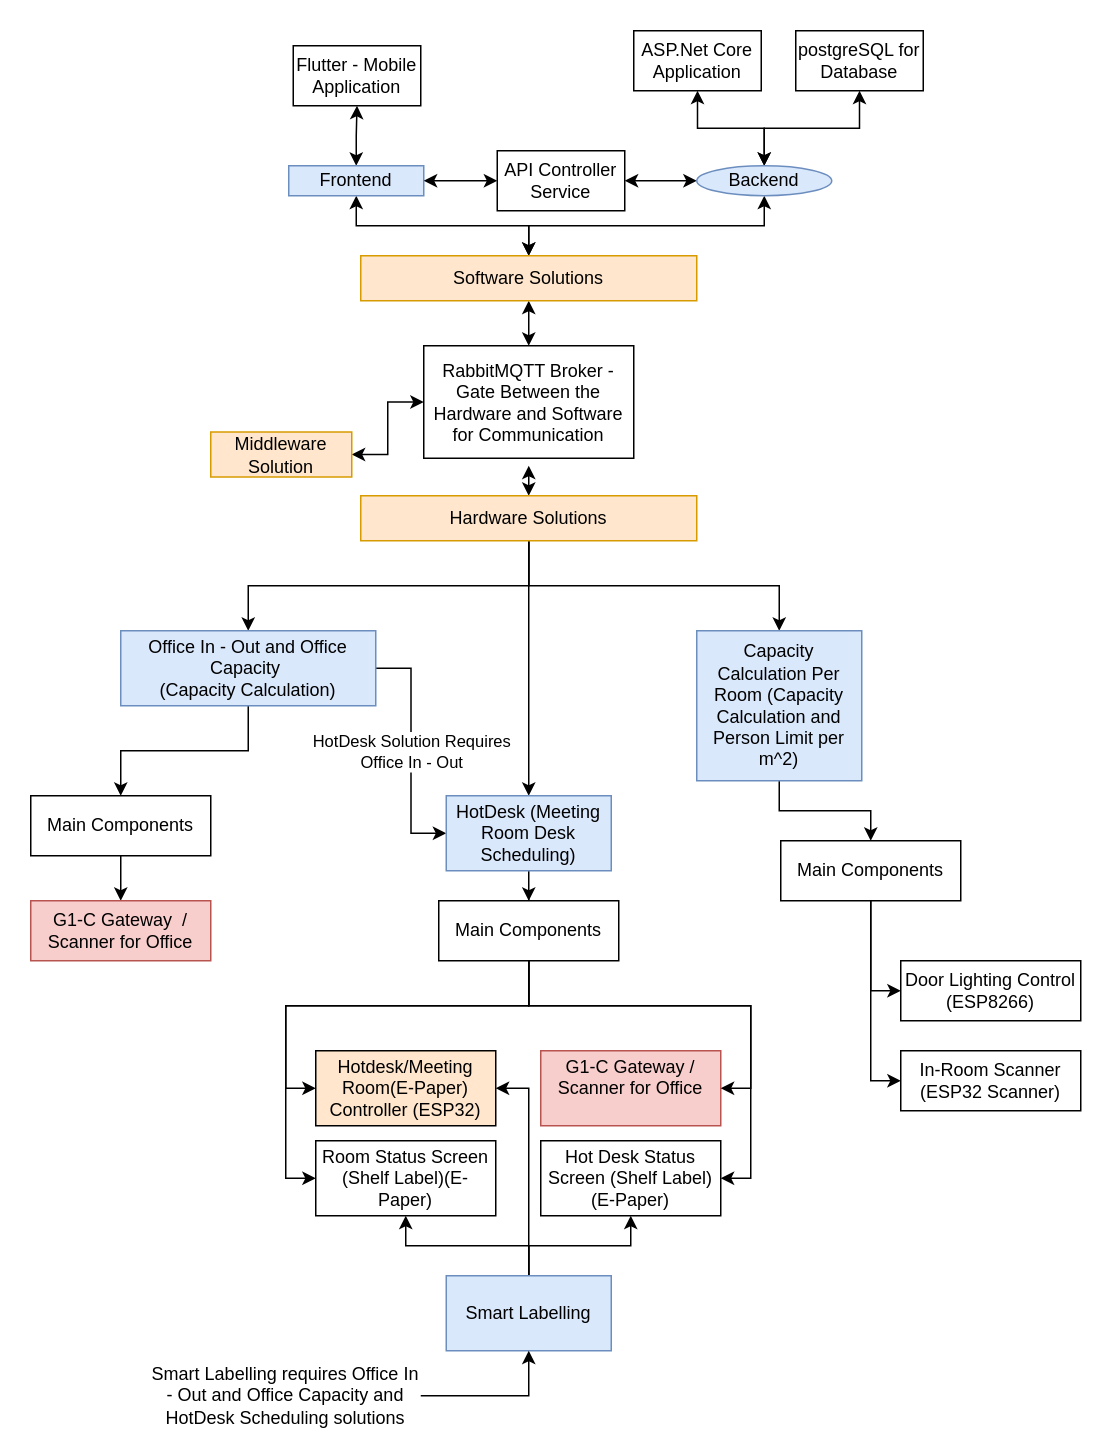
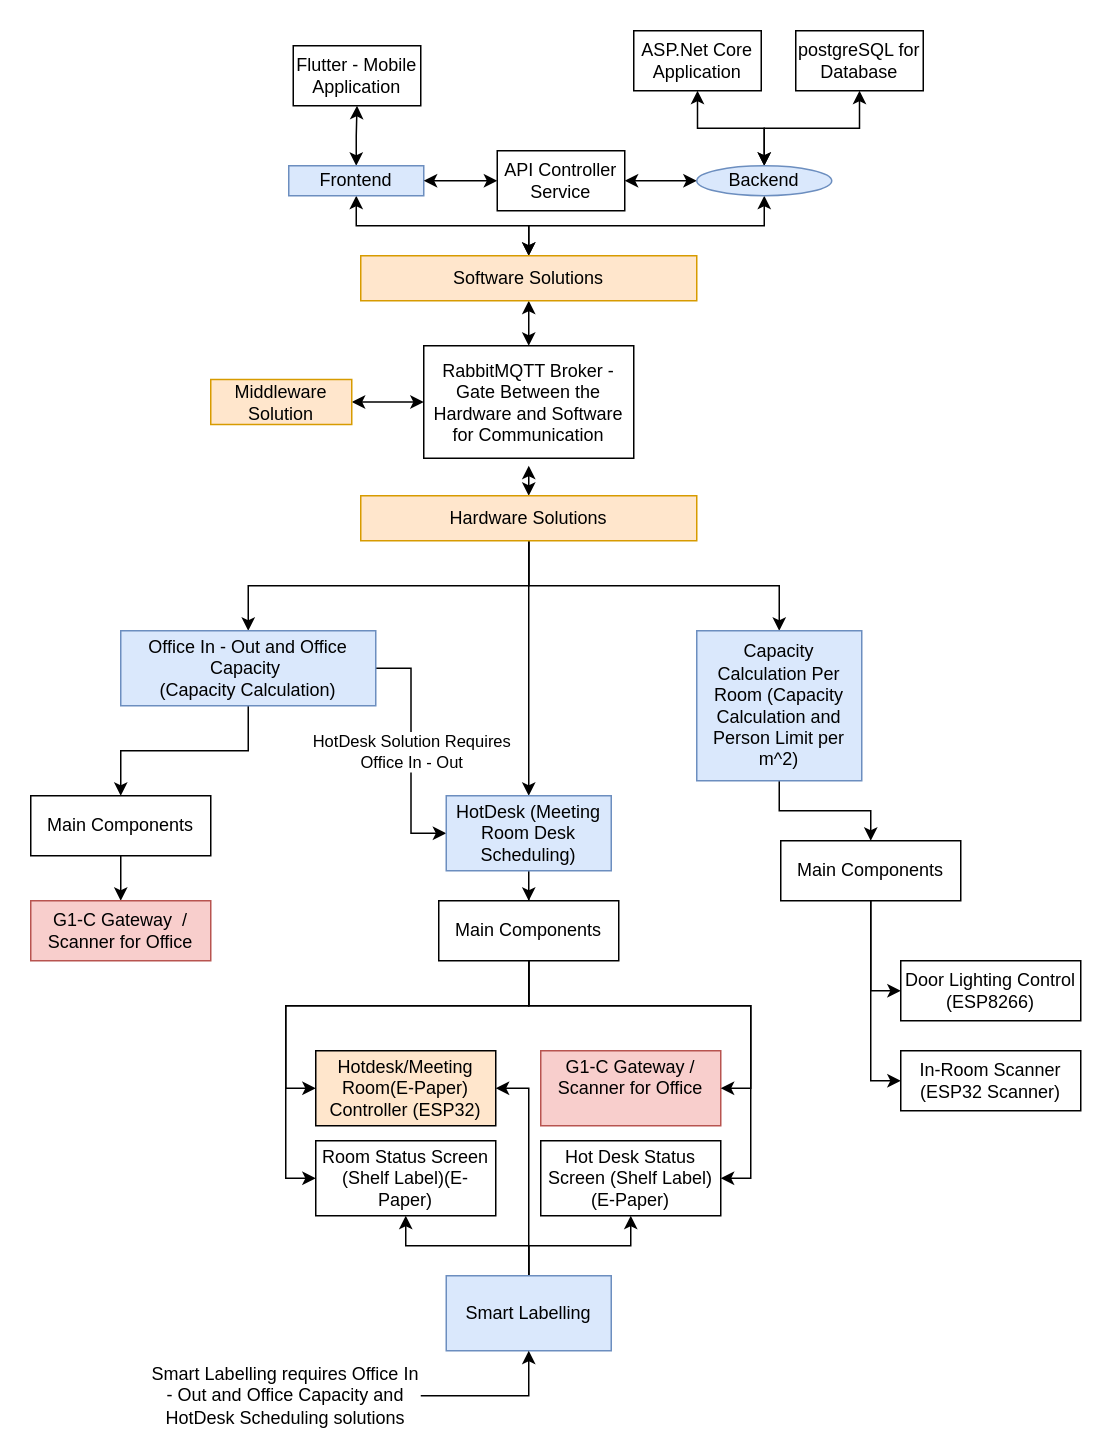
node "Middleware Solution": moved (281, 455) -> (281, 402)
